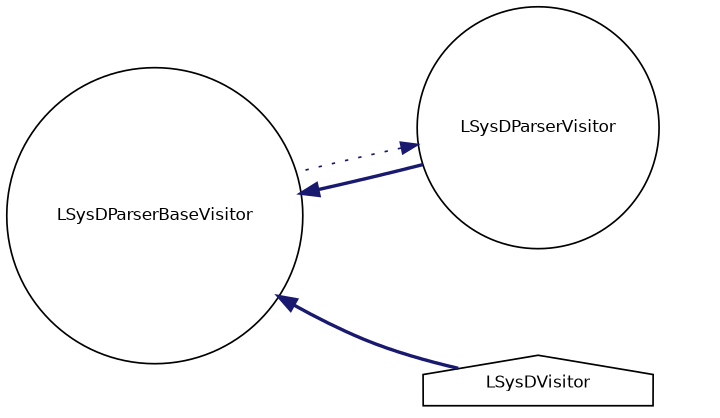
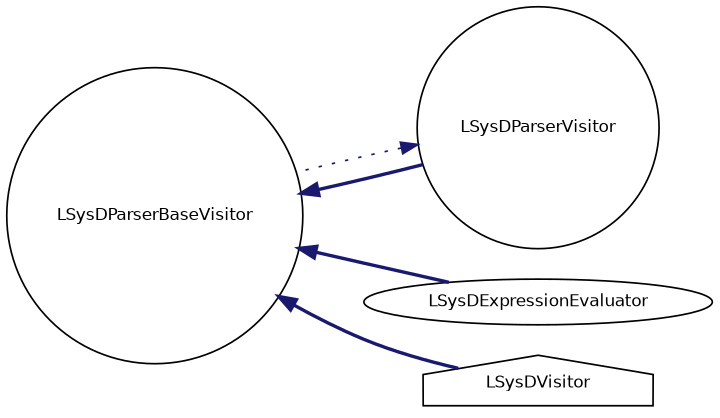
node "LSysDExpressionEvaluator": added
